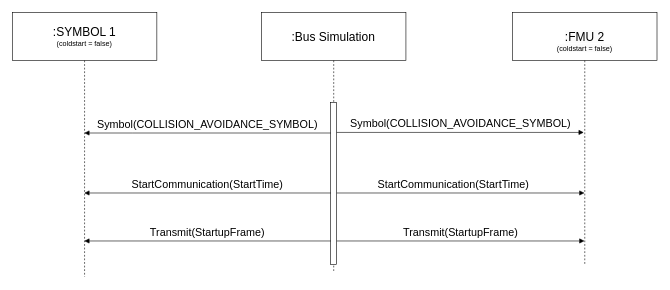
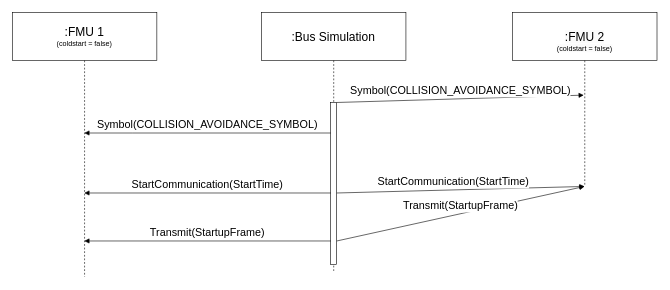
node ":SYMBOL 1 (coldstart = false)": label ":SYMBOL 1 (coldstart = false)" -> ":FMU 1 (coldstart = false)"
node ":FMU 2(coldstart = false)": size 144x253 -> 144x174
